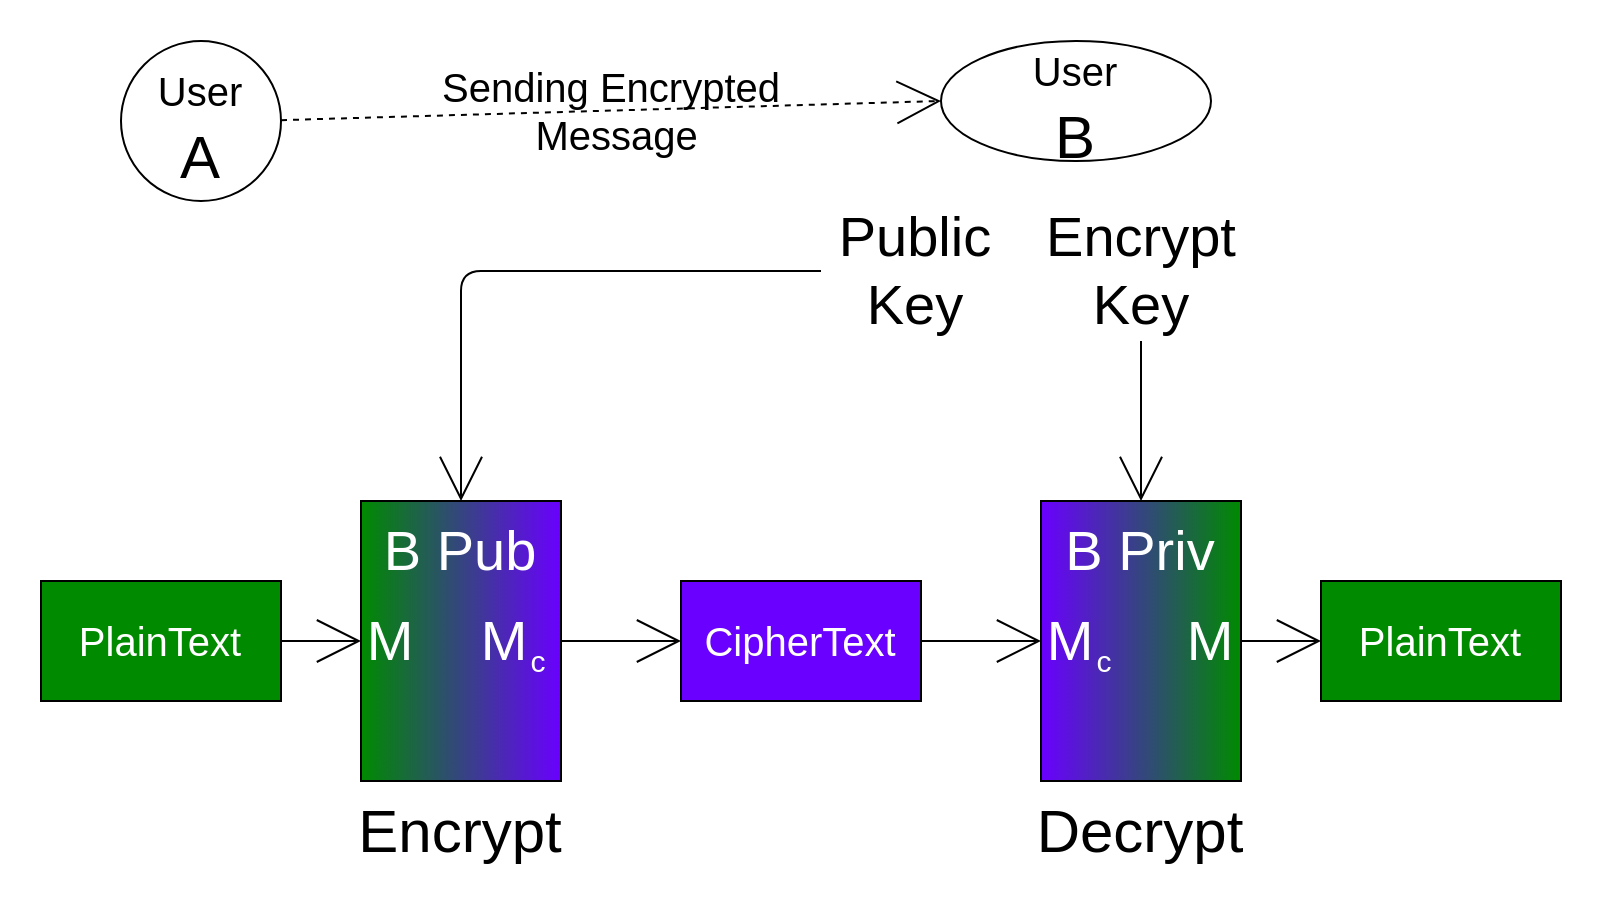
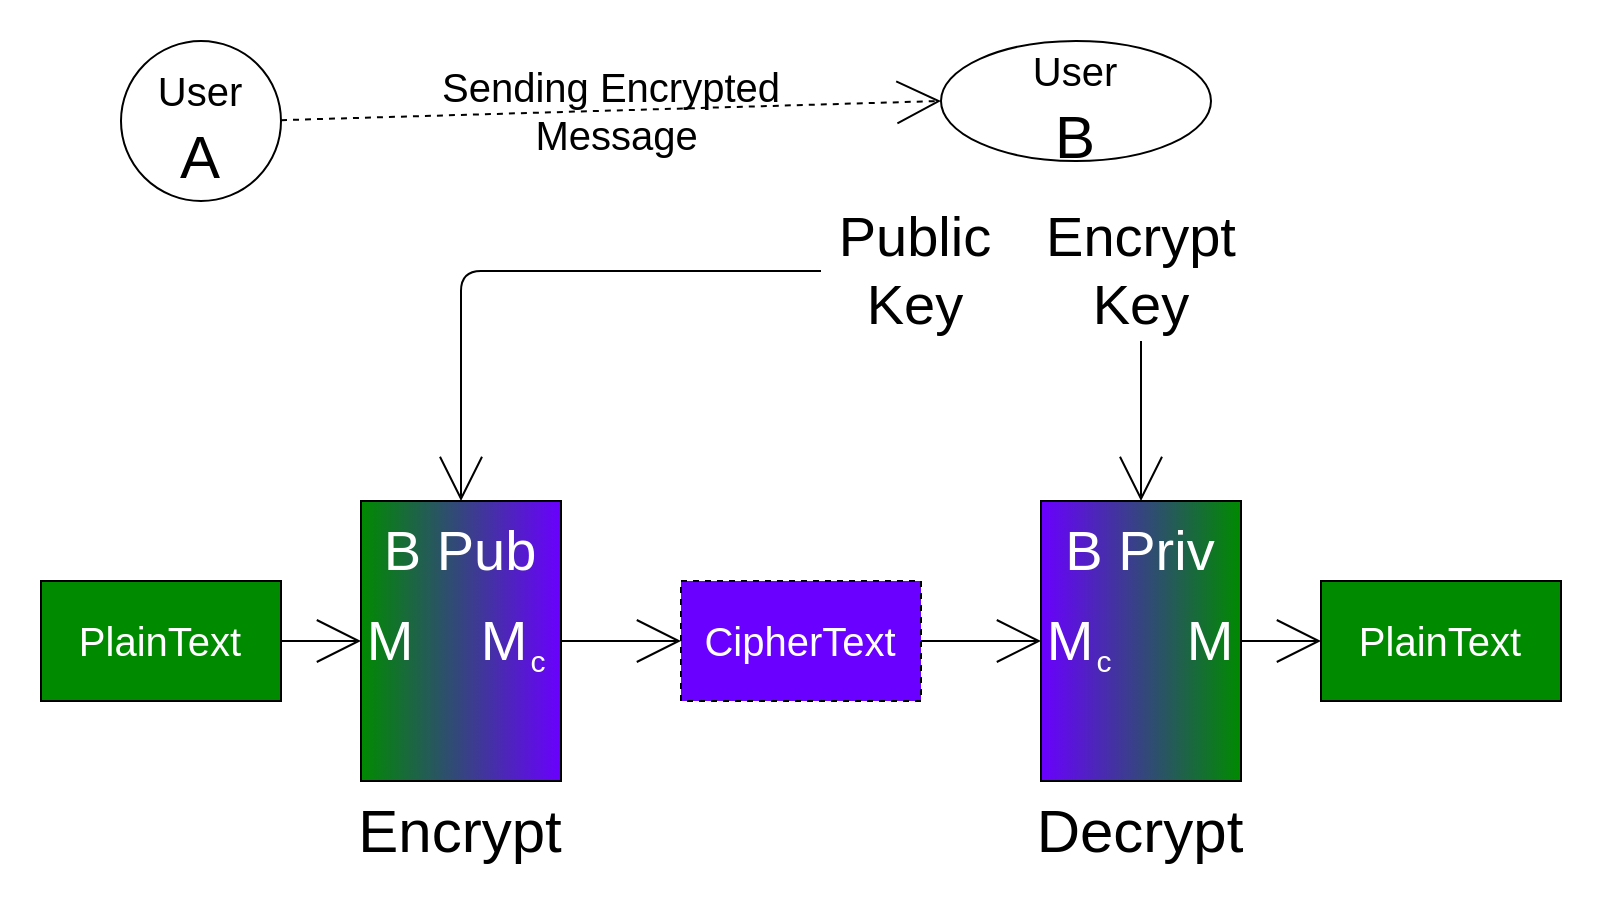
node "CipherText": style solid -> dashed
